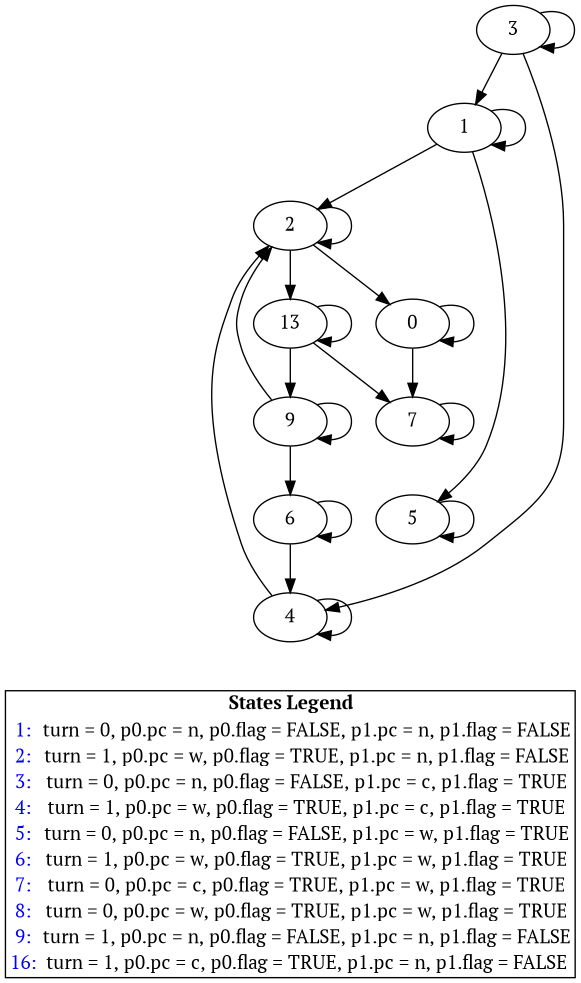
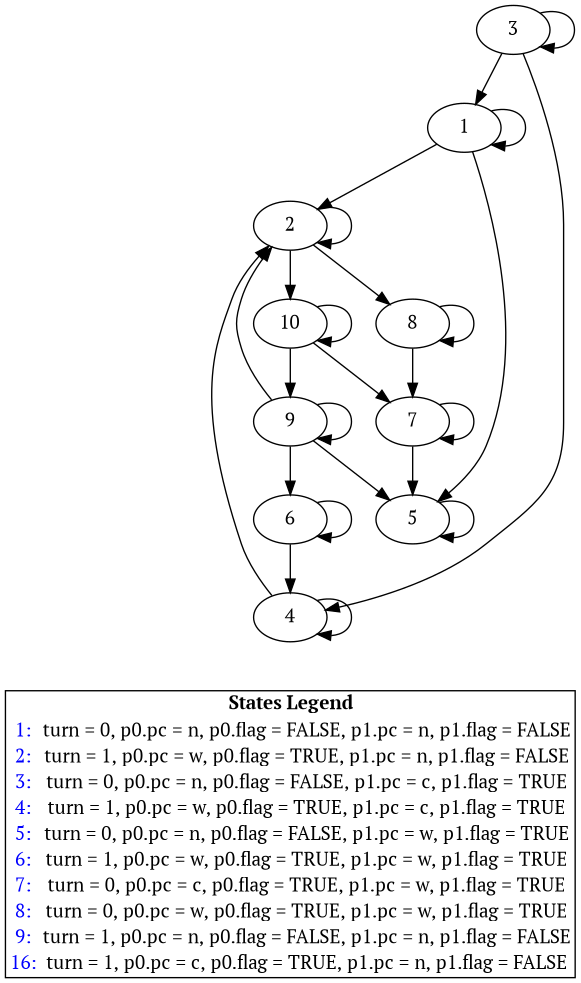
node "13": label "13" -> "10"
node "0": label "0" -> "8"
edge "7" -> "5": added
edge "9" -> "5": added
